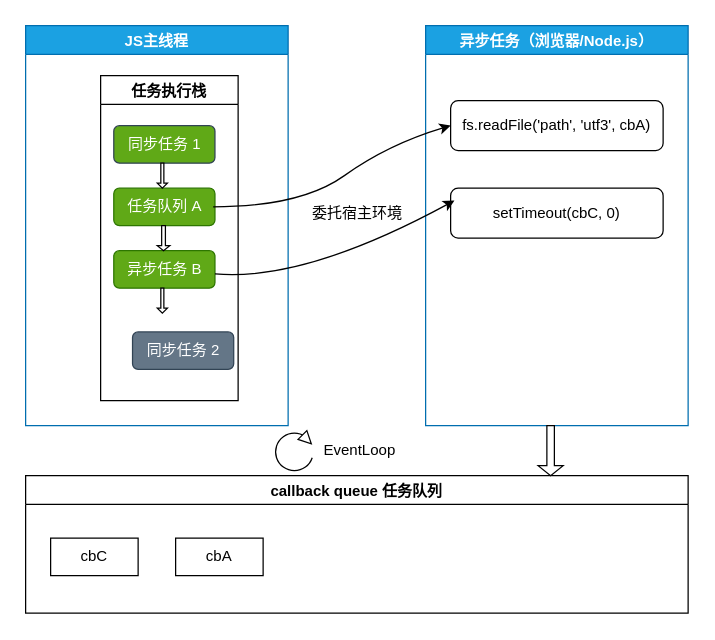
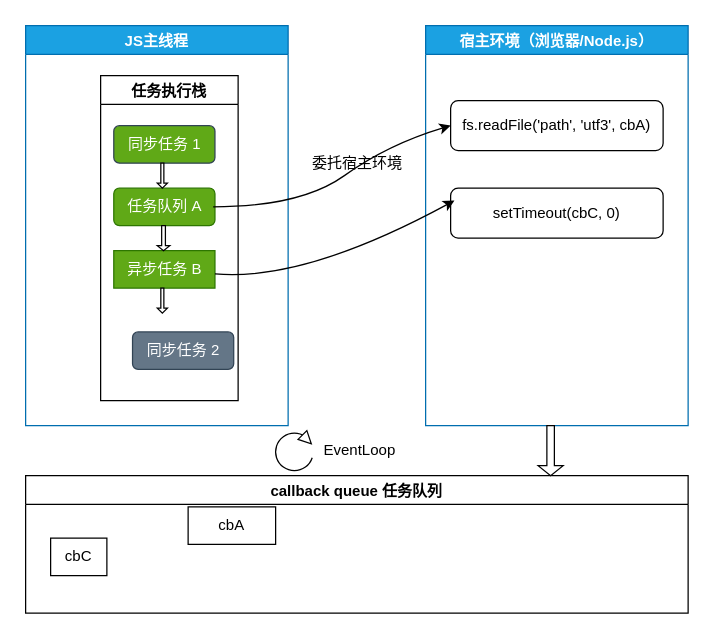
node "异步任务（浏览器/Node.js）": label "异步任务（浏览器/Node.js）" -> "宿主环境（浏览器/Node.js）"
node "委托宿主环境": moved (357, 213) -> (357, 163)
node "异步任务 B": shape rounded rectangle -> rectangle
node "cbC": size 88x38 -> 56x38
node "cbA": moved (219, 557) -> (232, 526)
